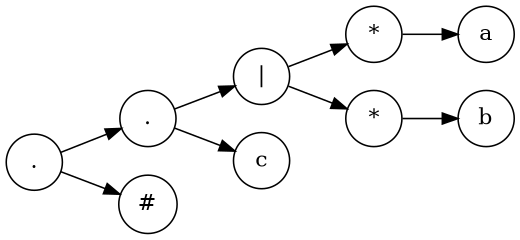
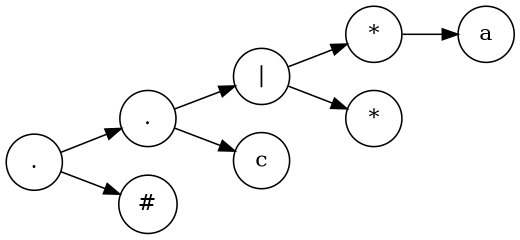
node "b": removed
